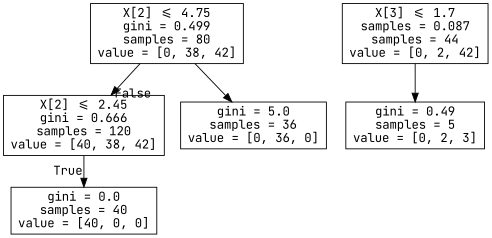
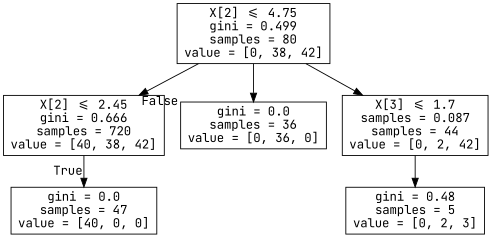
edge "X[2] <= 4.75 gini = 0.499 samples = 80 value = [0, 38, 42]" -> "X[3] <= 1.7 samples = 0.087 samples = 44 value = [0, 2, 42]": added
node "X[2] <= 2.45 gini = 0.666 samples = 120 value = [40, 38, 42]": label "X[2] <= 2.45 gini = 0.666 samples = 120 value = [40, 38, 42]" -> "X[2] <= 2.45 gini = 0.666 samples = 720 value = [40, 38, 42]"
node "gini = 5.0 samples = 36 value = [0, 36, 0]": label "gini = 5.0 samples = 36 value = [0, 36, 0]" -> "gini = 0.0 samples = 36 value = [0, 36, 0]"
node "gini = 0.49 samples = 5 value = [0, 2, 3]": label "gini = 0.49 samples = 5 value = [0, 2, 3]" -> "gini = 0.48 samples = 5 value = [0, 2, 3]"
node "gini = 0.0 samples = 40 value = [40, 0, 0]": label "gini = 0.0 samples = 40 value = [40, 0, 0]" -> "gini = 0.0 samples = 47 value = [40, 0, 0]"
